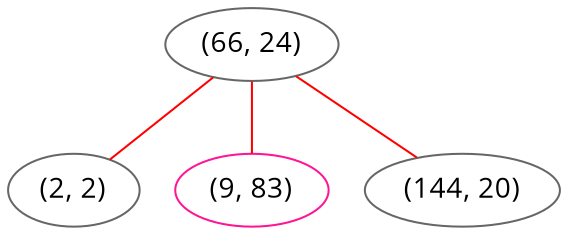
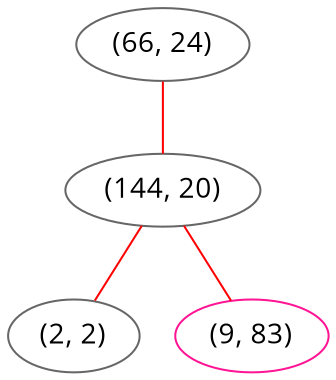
edge "(66, 24)" -- "(2, 2)": now "(144, 20)" -- "(2, 2)"
edge "(66, 24)" -- "(9, 83)": now "(144, 20)" -- "(9, 83)"
